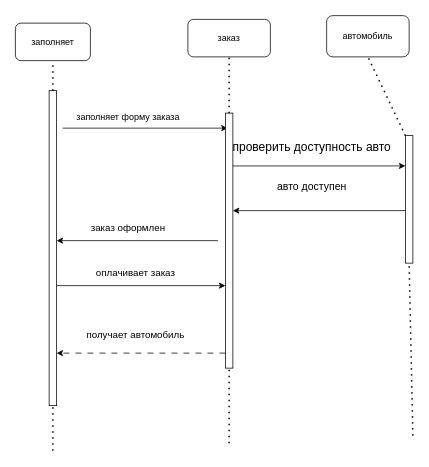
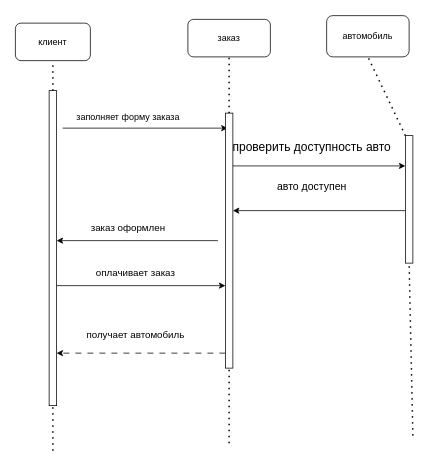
node "заполняет": label "заполняет" -> "клиент"
